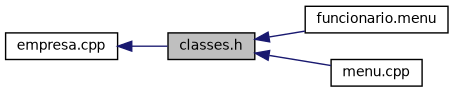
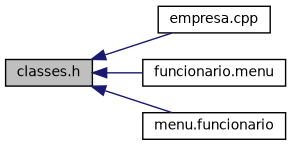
edge "classes.h" -> "empresa.cpp": reversed
node "menu.cpp": label "menu.cpp" -> "menu.funcionario"
